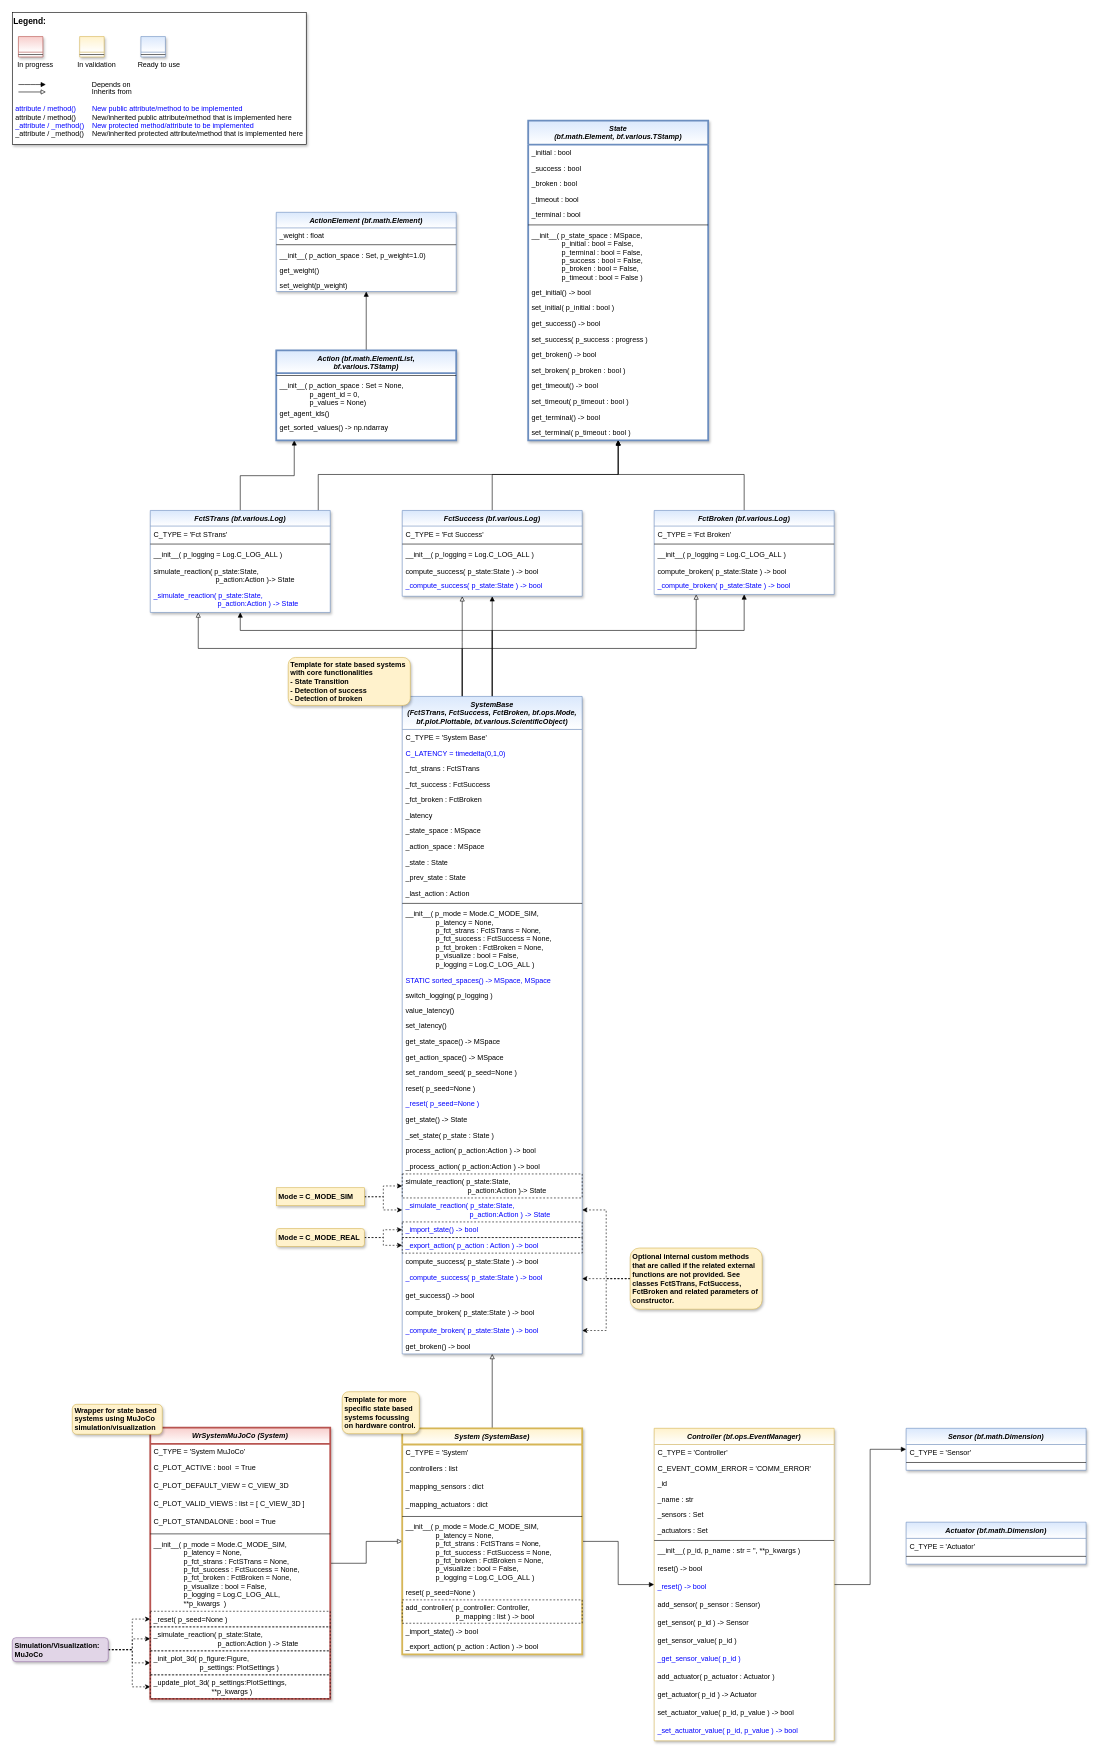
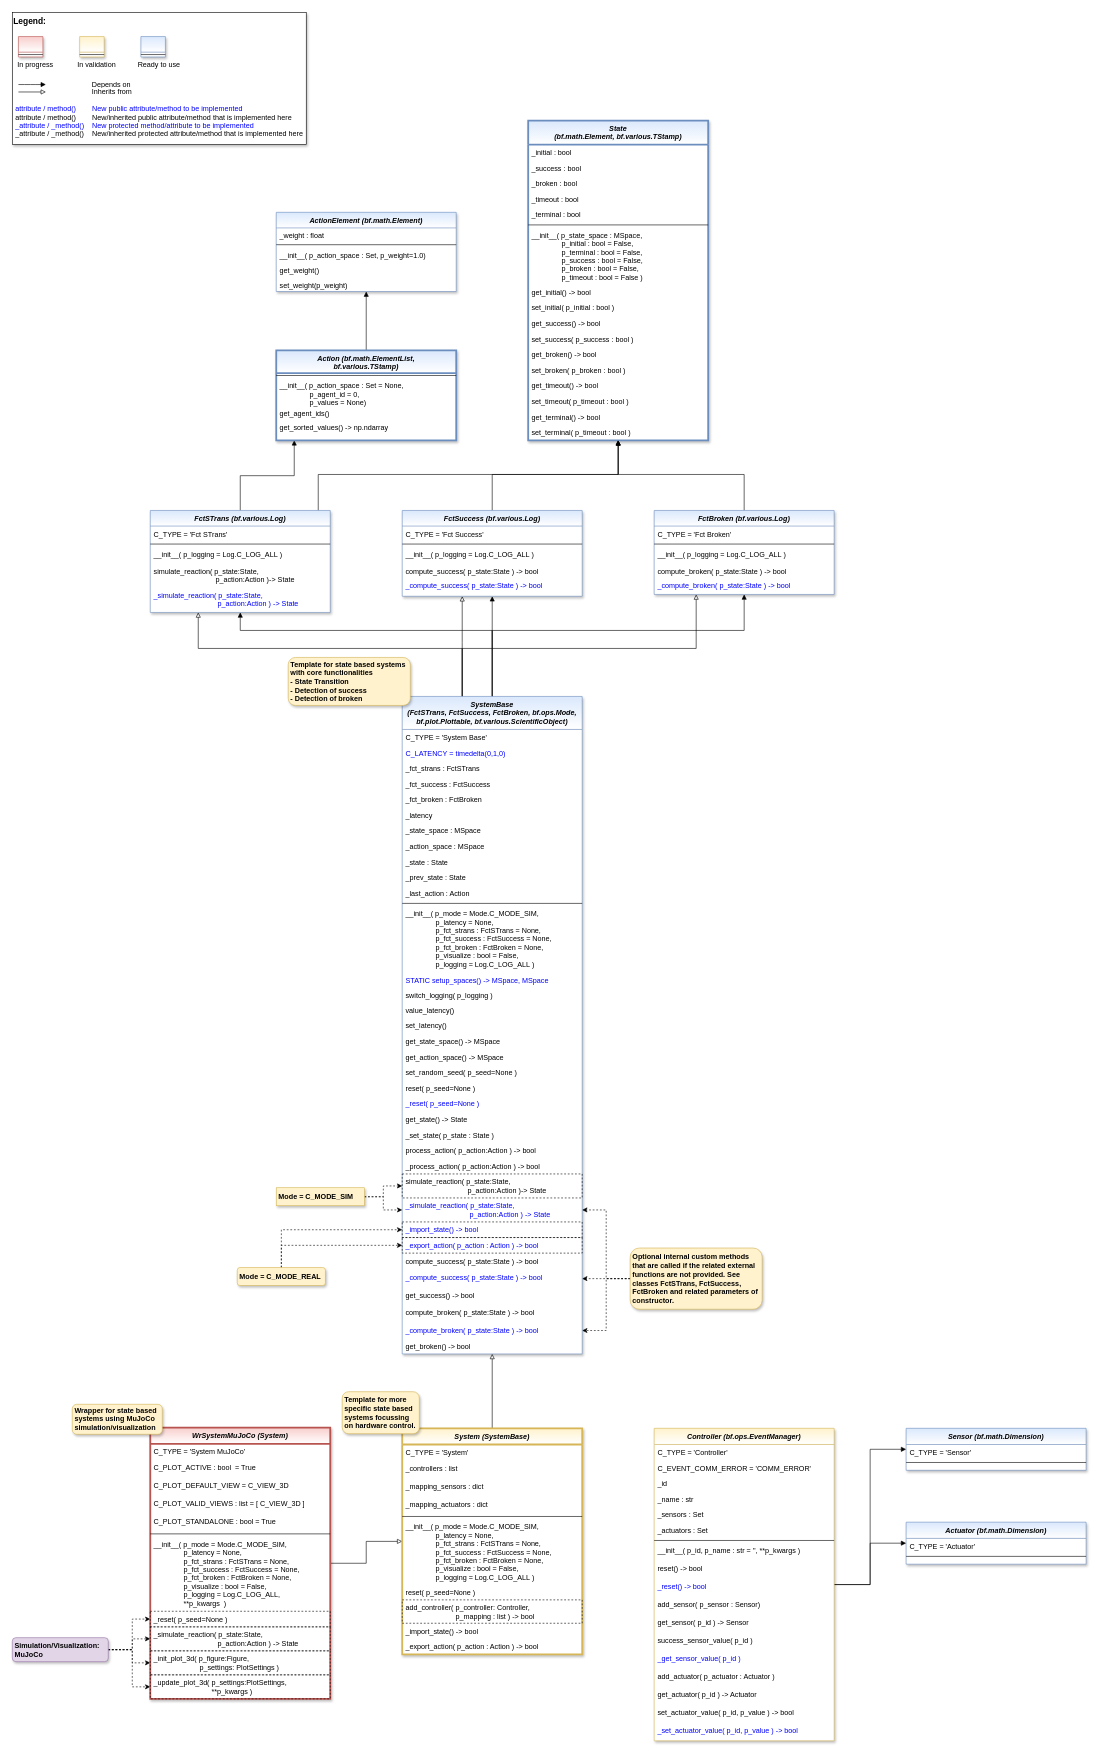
node "set_success( p_success : progress )": label "set_success( p_success : progress )" -> "set_success( p_success : bool )"
node "STATIC sorted_spaces() -> MSpace, MSpace": label "STATIC sorted_spaces() -> MSpace, MSpace" -> "STATIC setup_spaces() -> MSpace, MSpace"
node "Mode = C_MODE_REAL": moved (320, 1238) -> (281, 1277)
edge "System (SystemBase)" -> "Controller (bf.ops.EventManager)": removed
edge "Controller (bf.ops.EventManager)" -> "Actuator (bf.math.Dimension)": added
node "get_sensor_value( p_id )": label "get_sensor_value( p_id )" -> "success_sensor_value( p_id )"
